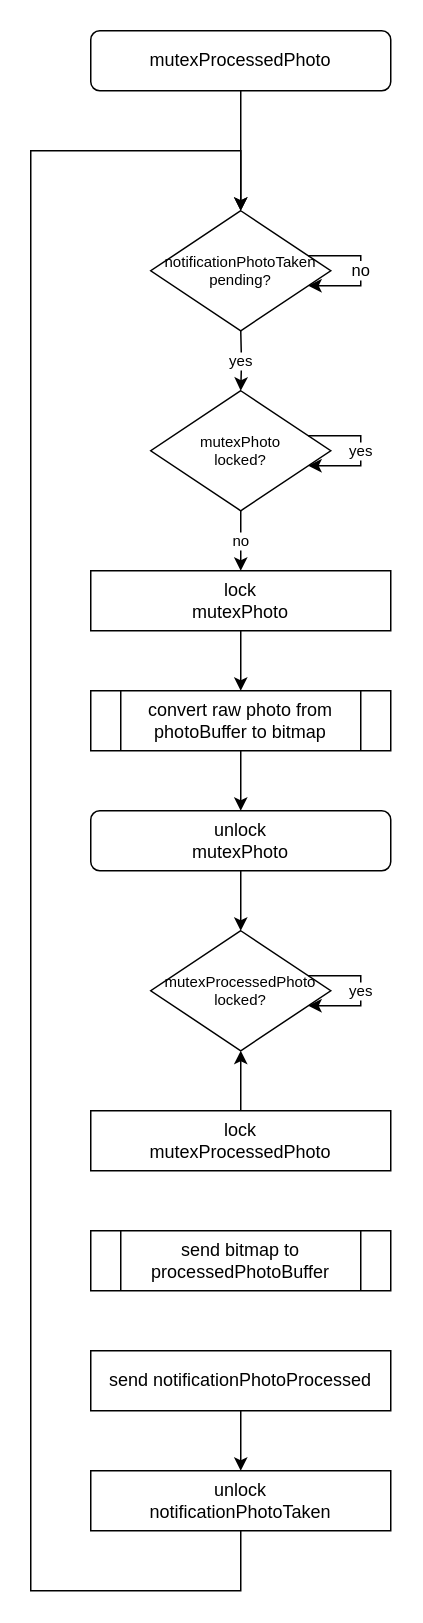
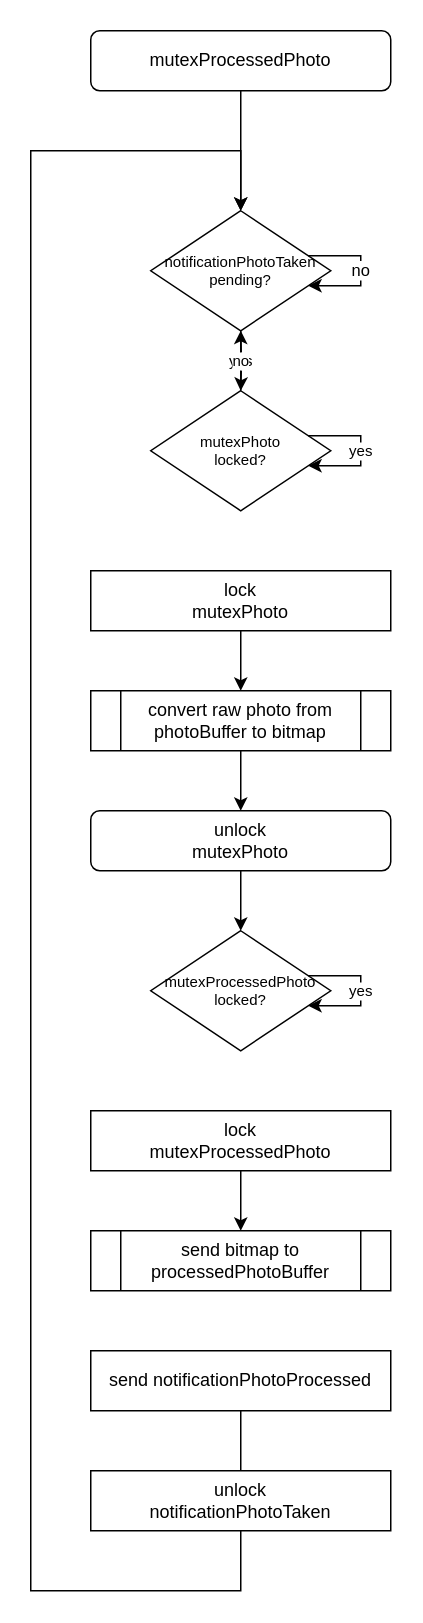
edge "mutexPhotolocked?" -> "lock mutexPhoto": now "mutexPhotolocked?" -> "notificationPhotoTaken pending?"
edge "lock mutexProcessedPhoto" -> "mutexProcessedPhotolocked?": now "lock mutexProcessedPhoto" -> "send bitmap to processedPhotoBuffer"
edge "send notificationPhotoProcessed" -> "unlock notificationPhotoTaken": arrowhead classic -> none
